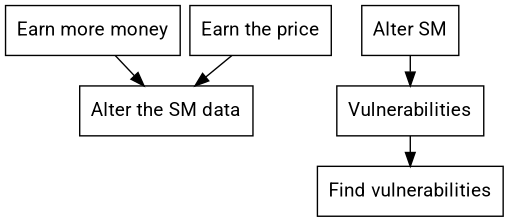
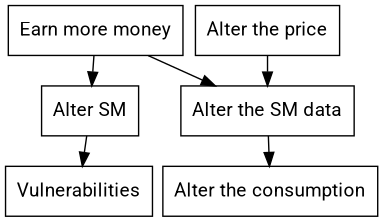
node "Earn the price": label "Earn the price" -> "Alter the price"
edge "Earn more money" -> "Alter SM": added
node "Alter the consumption": added
node "Find vulnerabilities": removed
